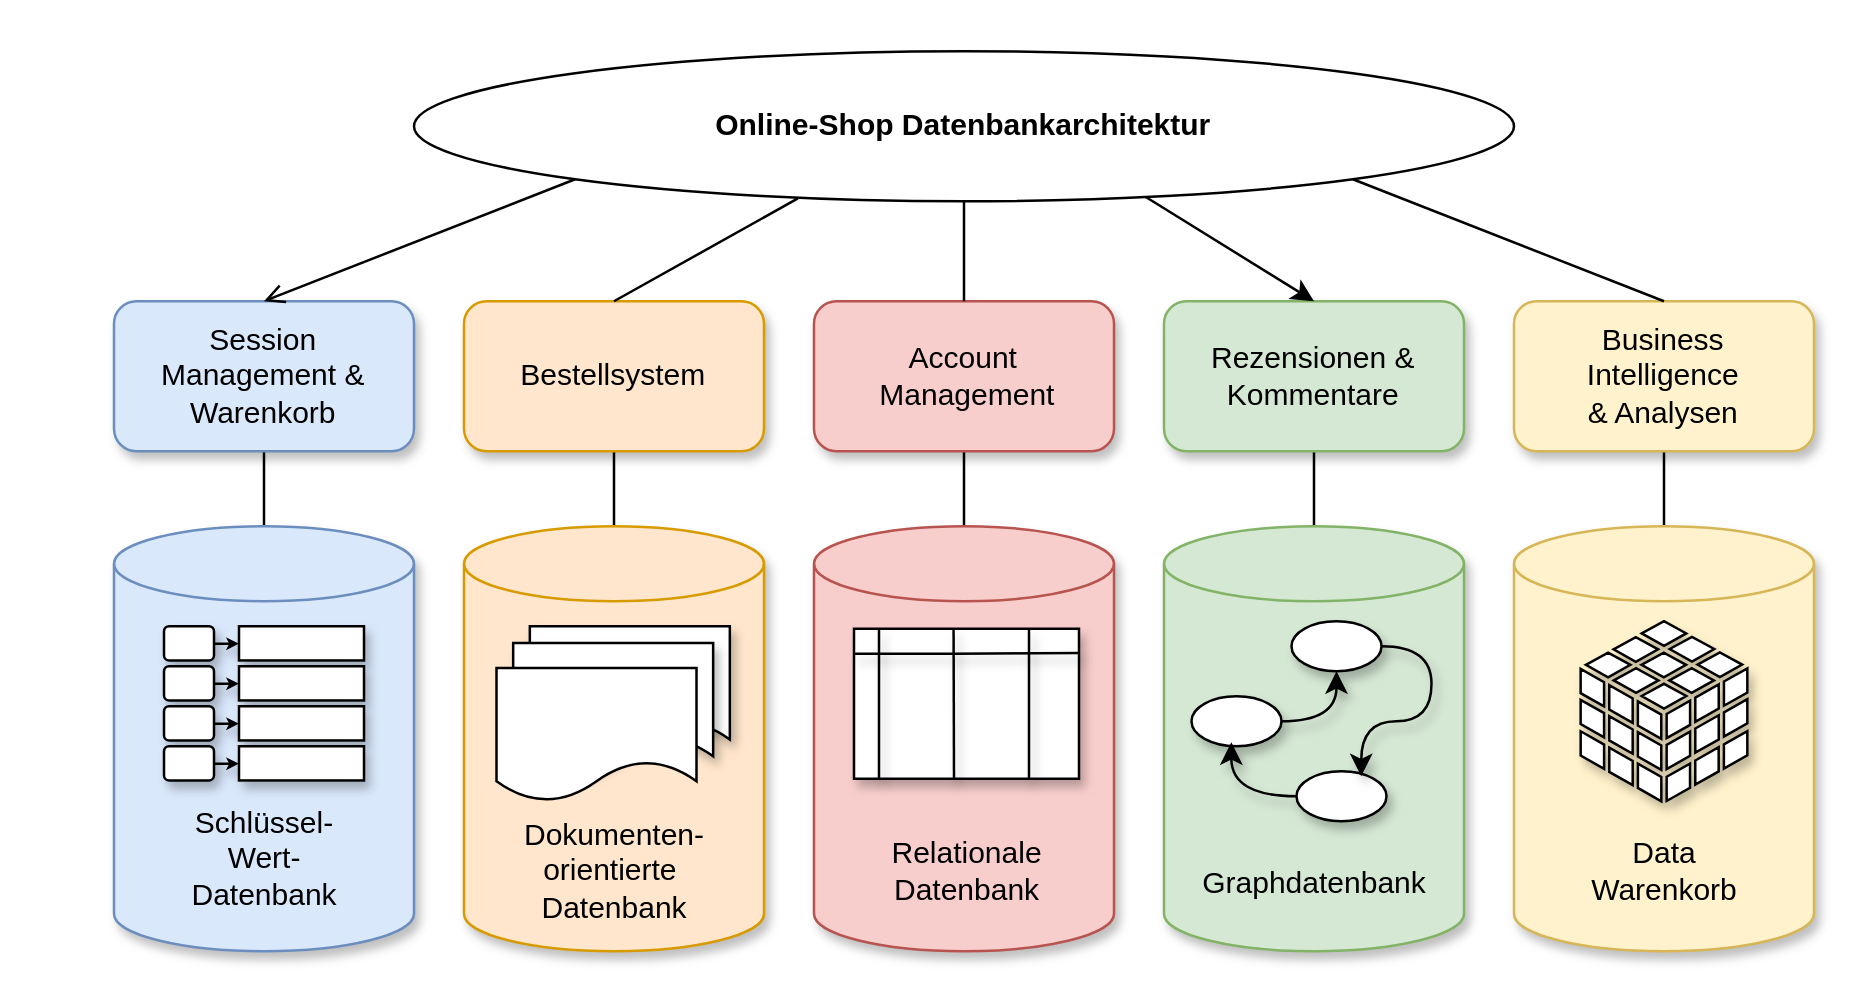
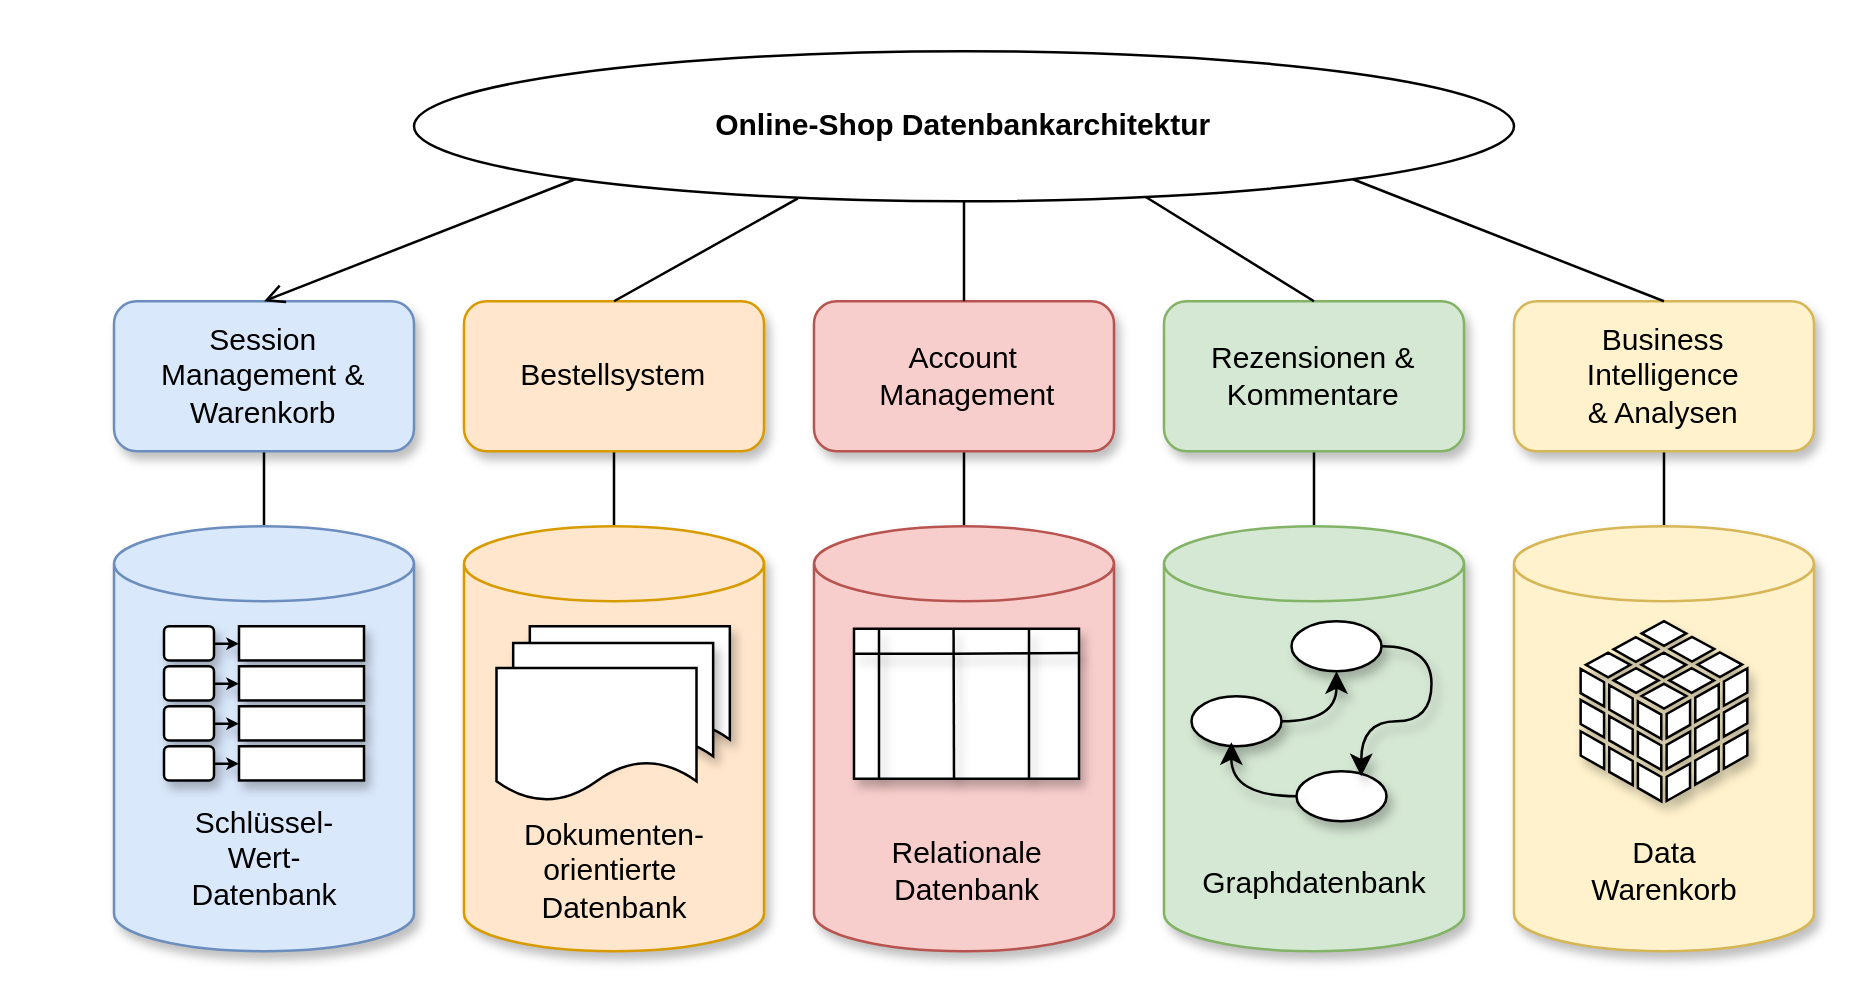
edge "Online-Shop Datenbankarchitektur" -> "Rezensionen & Kommentare": arrowhead classic -> none
